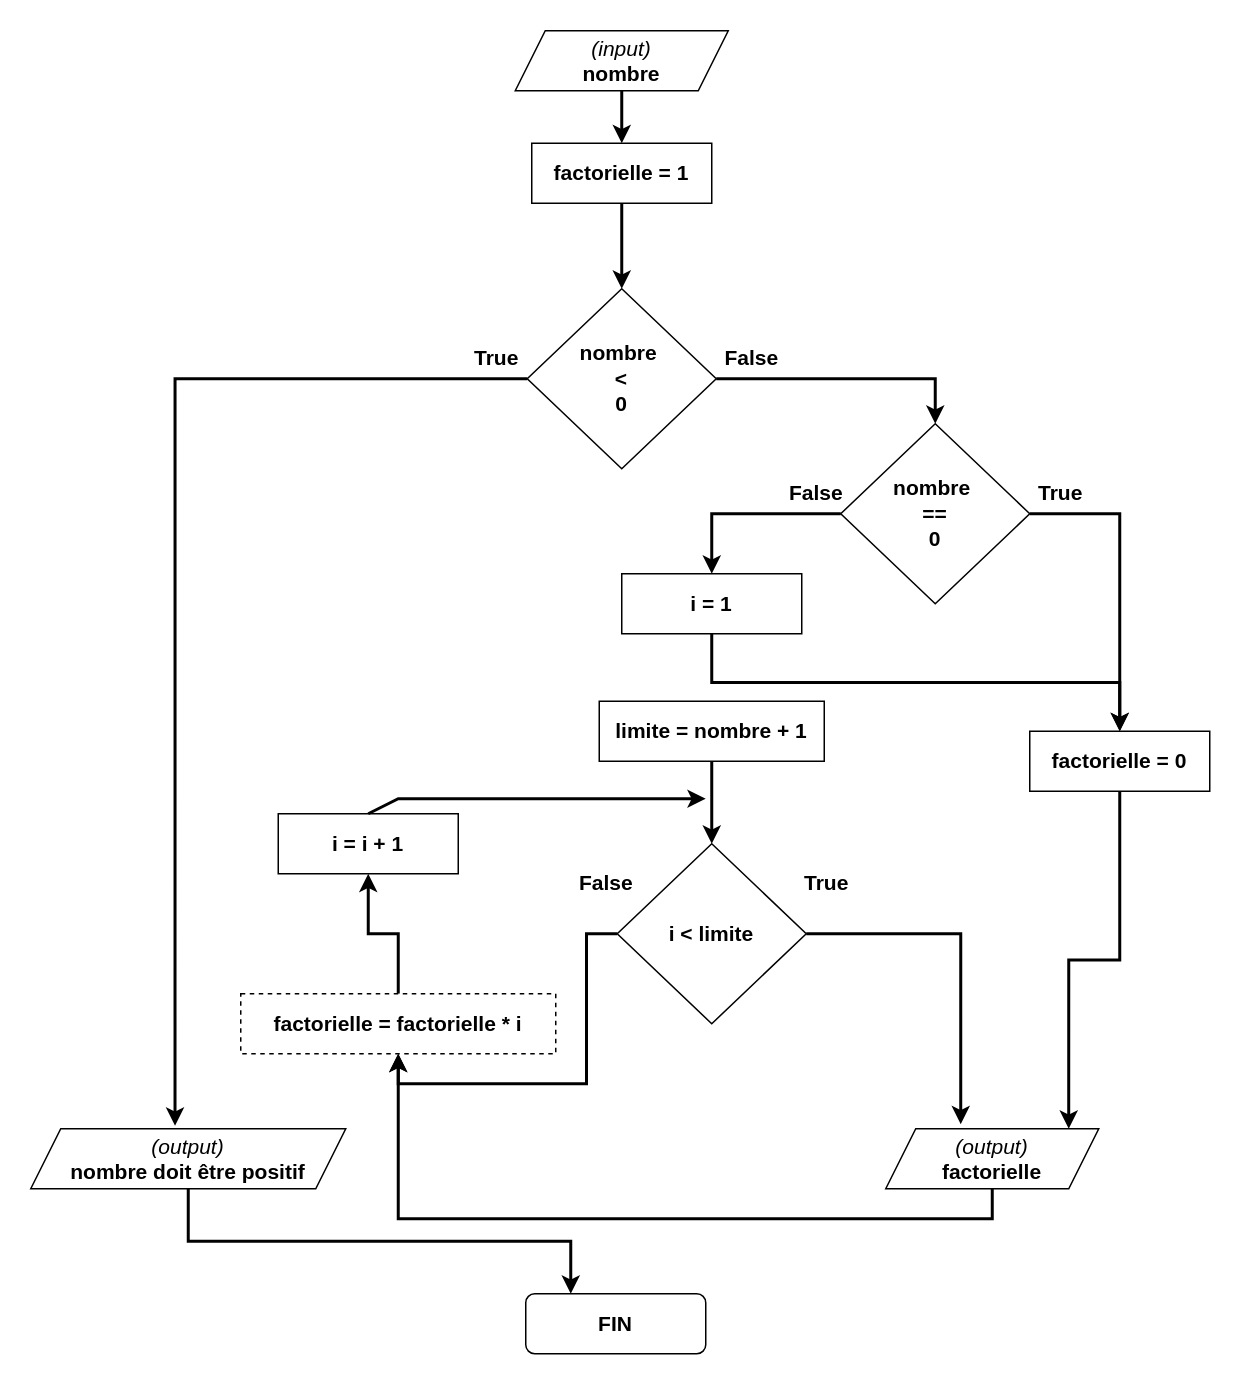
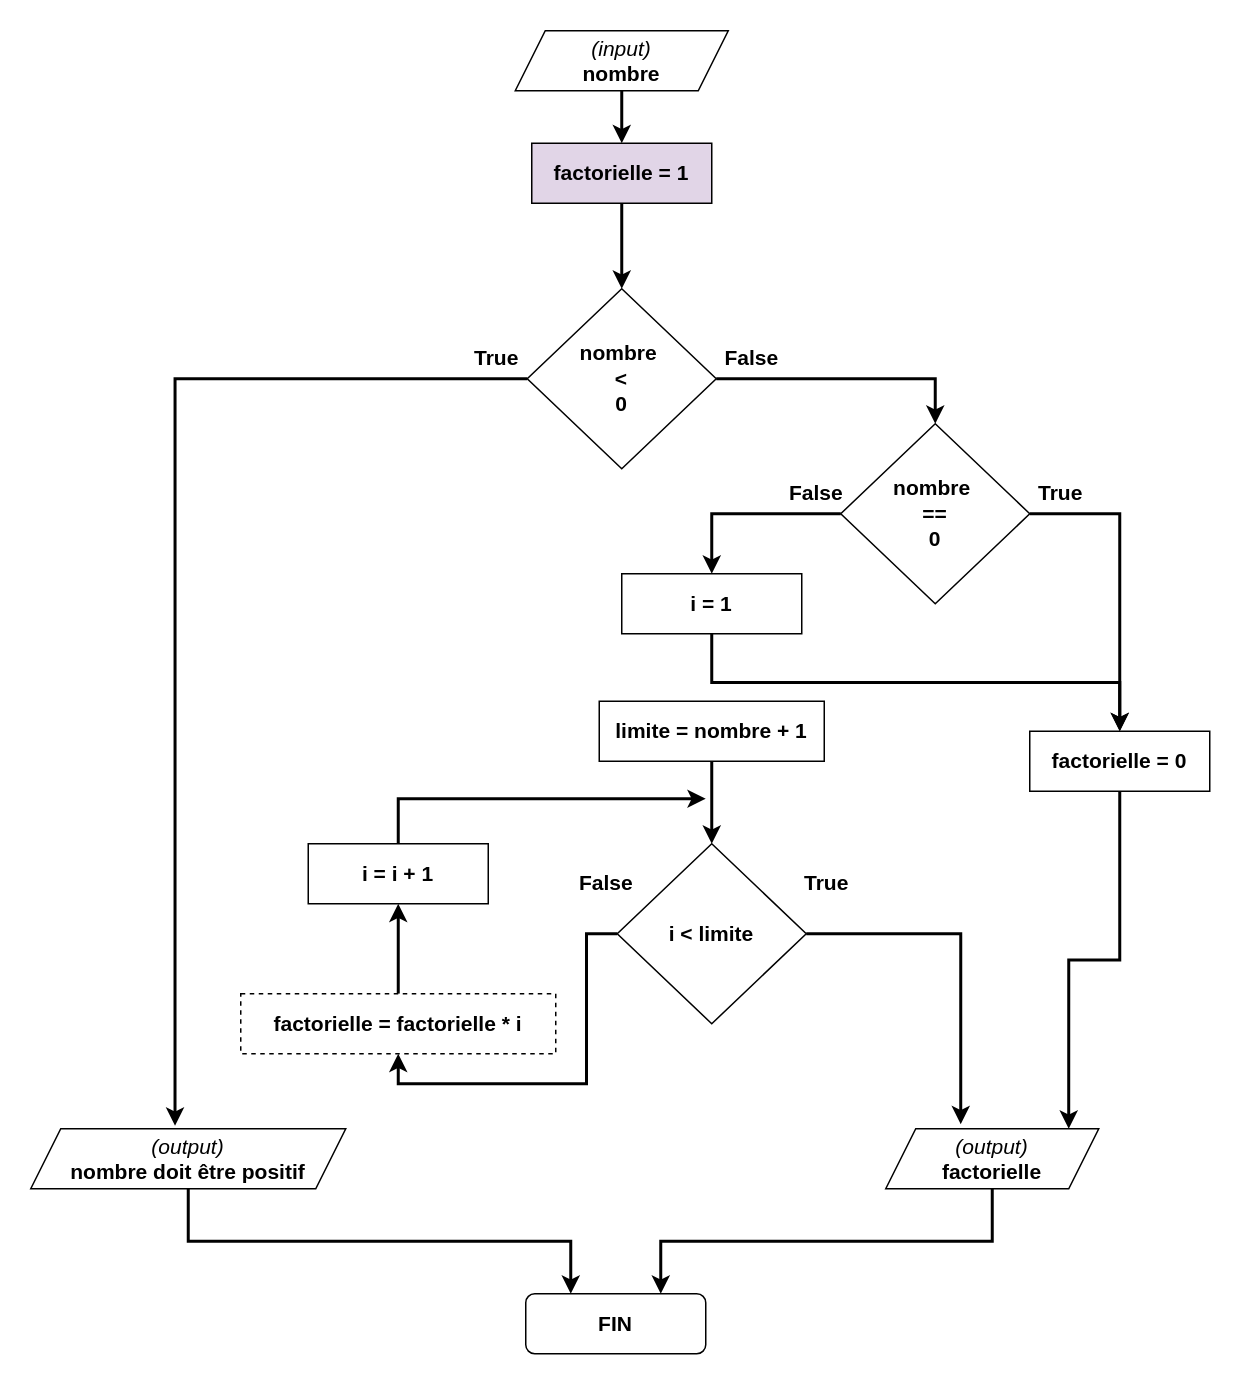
node "factorielle = 1": fillcolor #ffffff -> #e1d5e7
node "i = i + 1": moved (368, 844) -> (398, 874)
edge "(output) factorielle" -> "factorielle = factorielle * i": now "(output) factorielle" -> "FIN"
